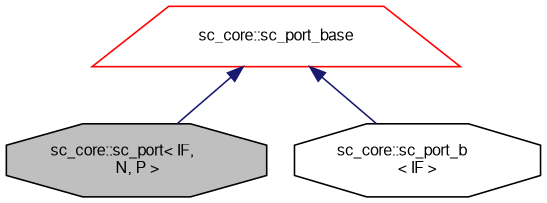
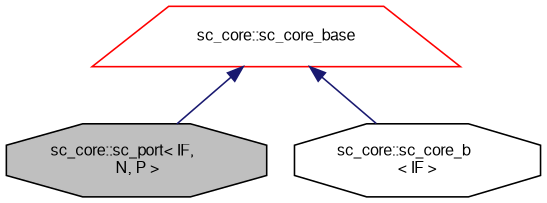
node "sc_core::sc_port_base": label "sc_core::sc_port_base" -> "sc_core::sc_core_base"
node "sc_core::sc_port_b < IF >": label "sc_core::sc_port_b < IF >" -> "sc_core::sc_core_b < IF >"
